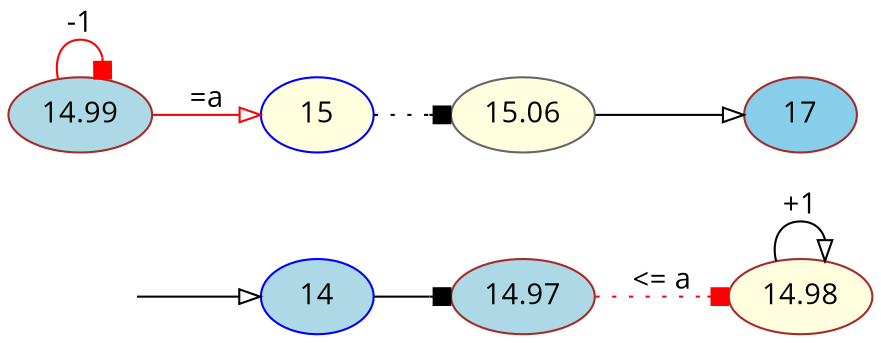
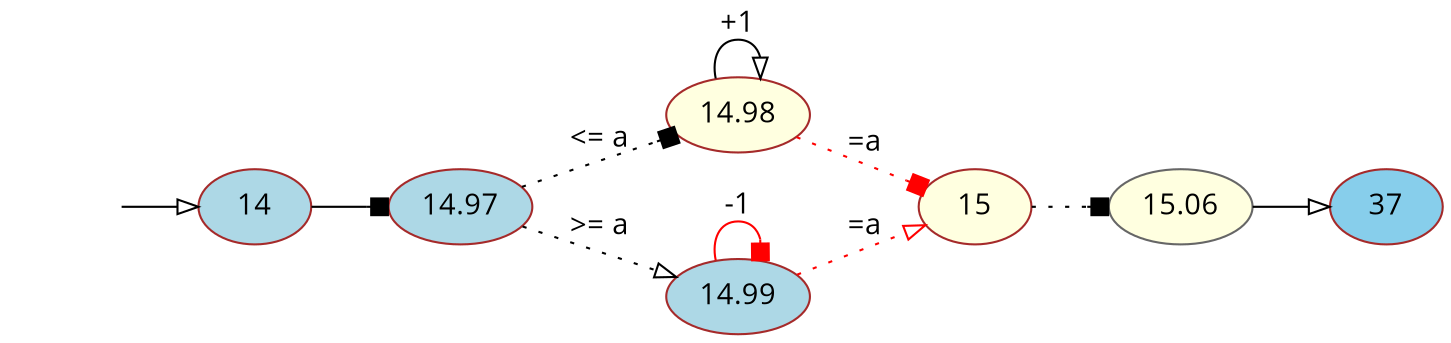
edge "14.99" -> "15": style solid -> dotted
node "15": color blue -> brown
node "17": label "17" -> "37"
edge "14.98" -> "15": added, label "=a"
edge "14.97" -> "14.99": added, label ">= a"
node "14": color blue -> brown
edge "14.97" -> "14.98": color red -> black
